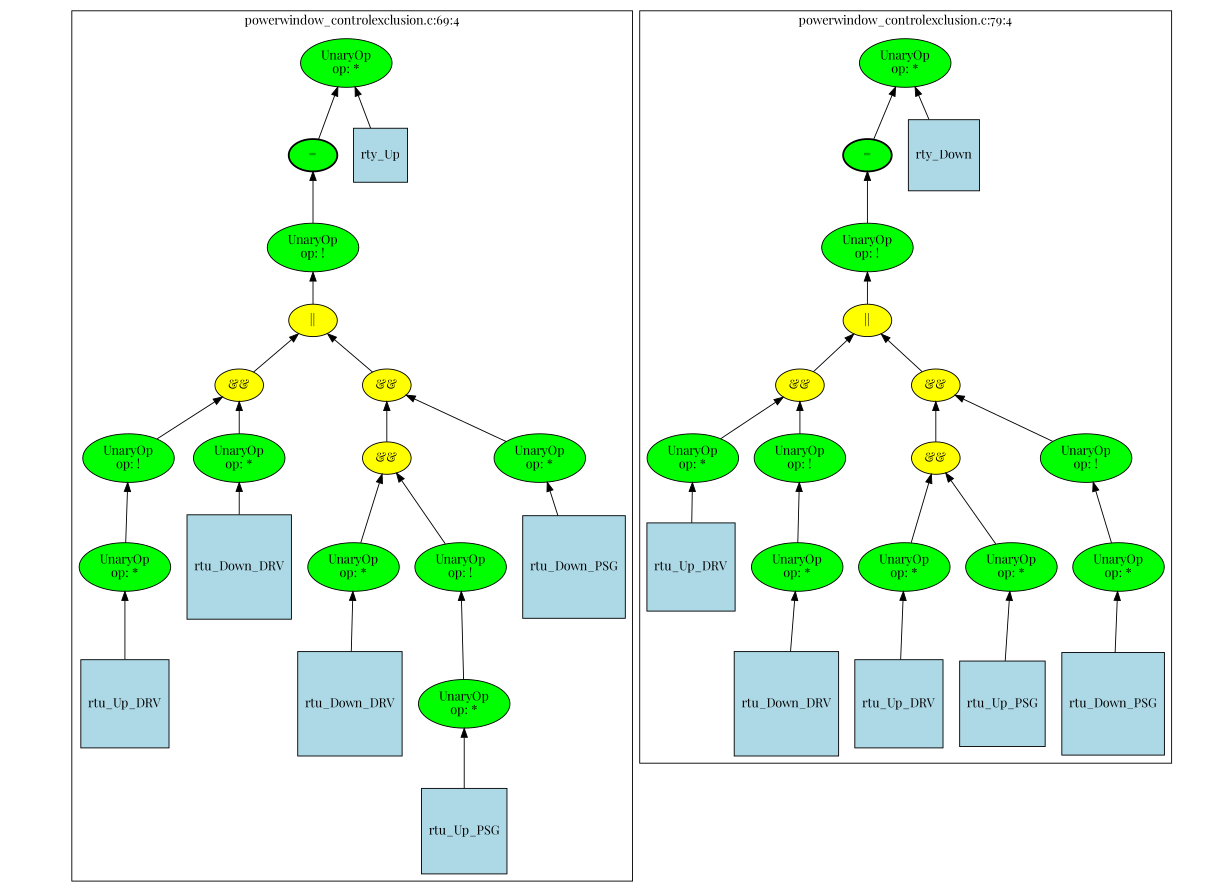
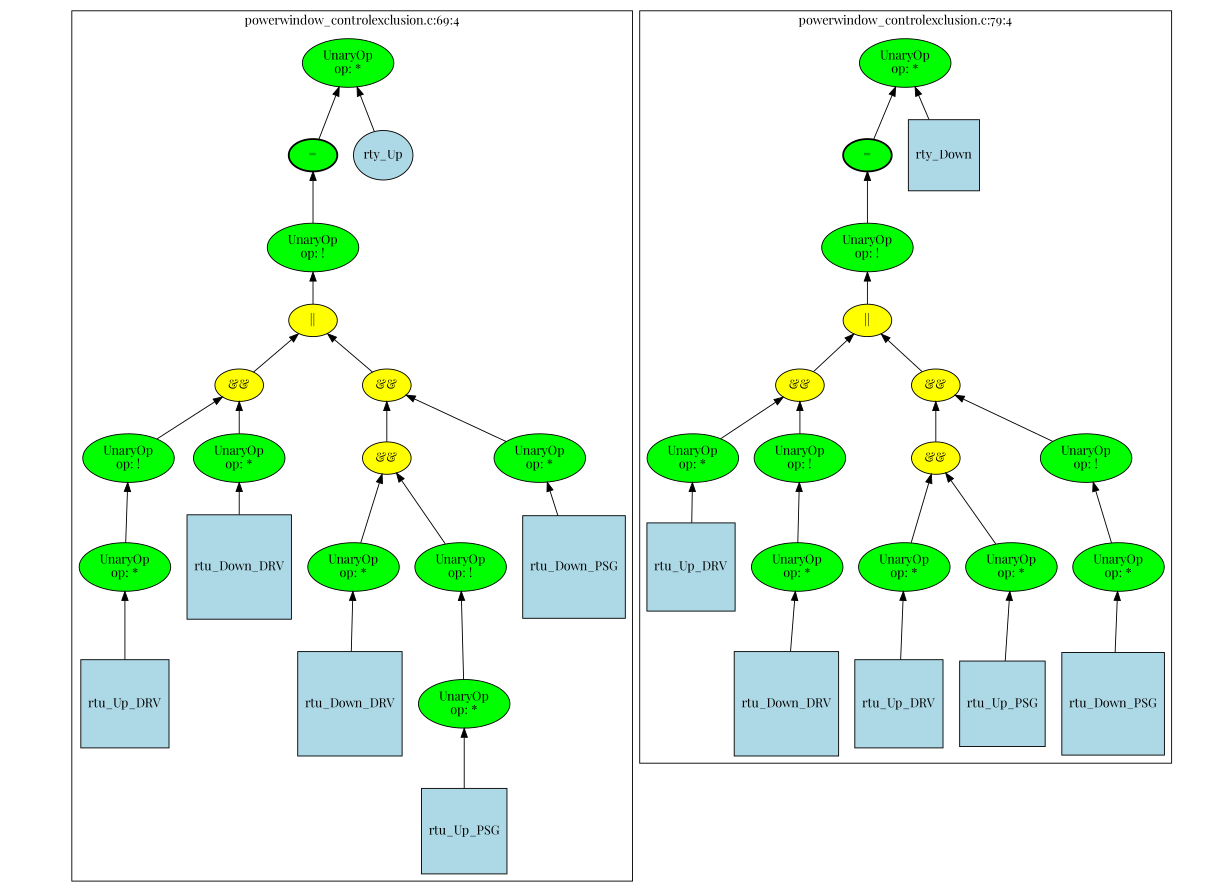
node "rty_Up": shape square -> ellipse
